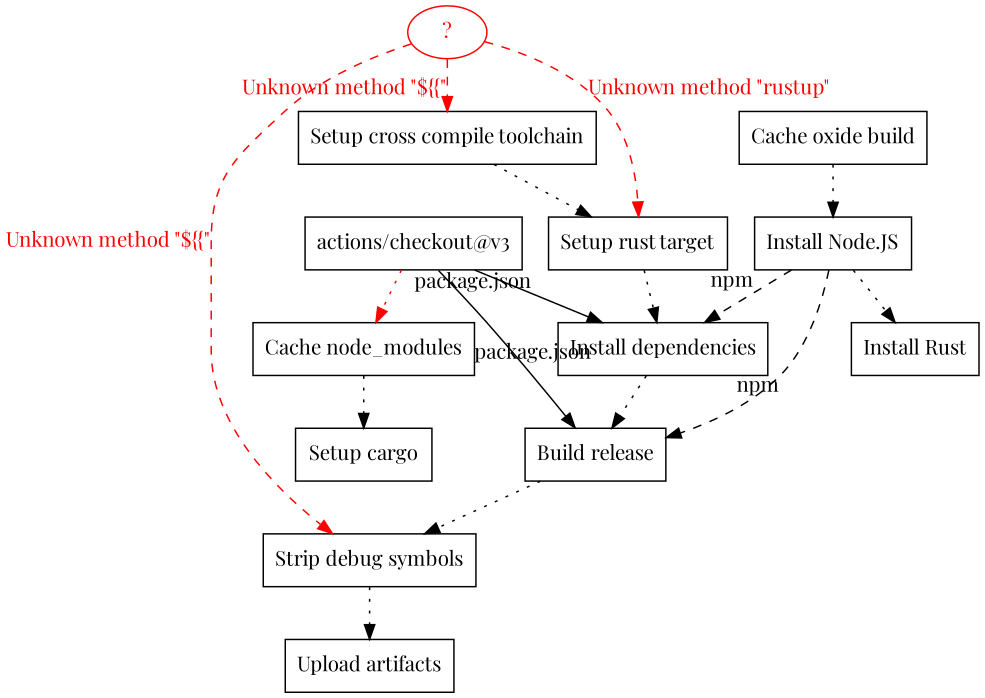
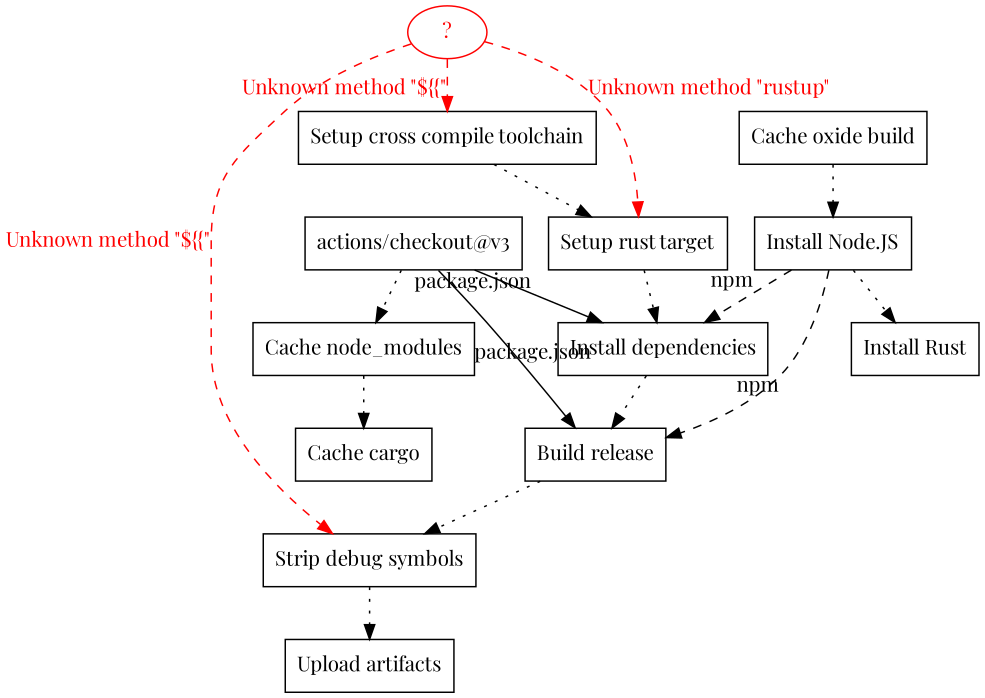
edge "actions/checkout@v3" -> "Cache node_modules": color red -> black
node "Setup cargo": label "Setup cargo" -> "Cache cargo"
